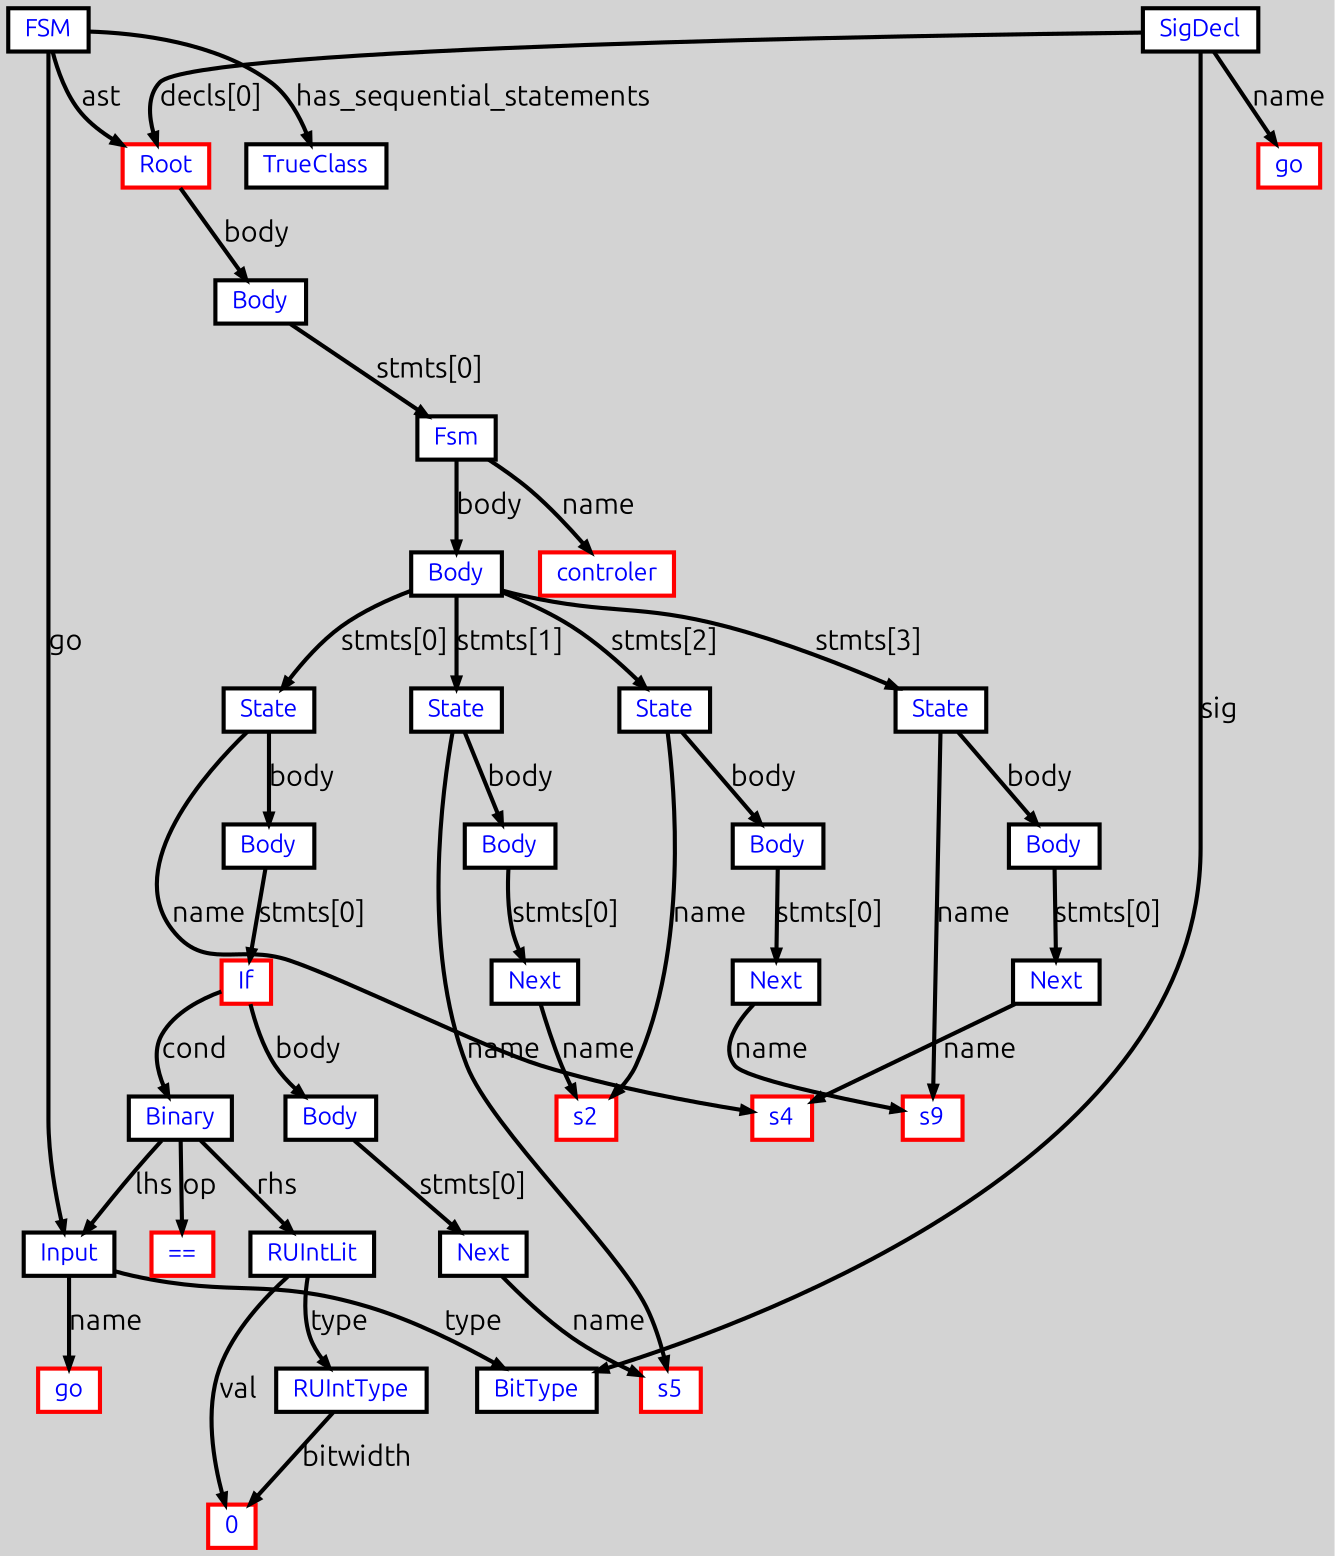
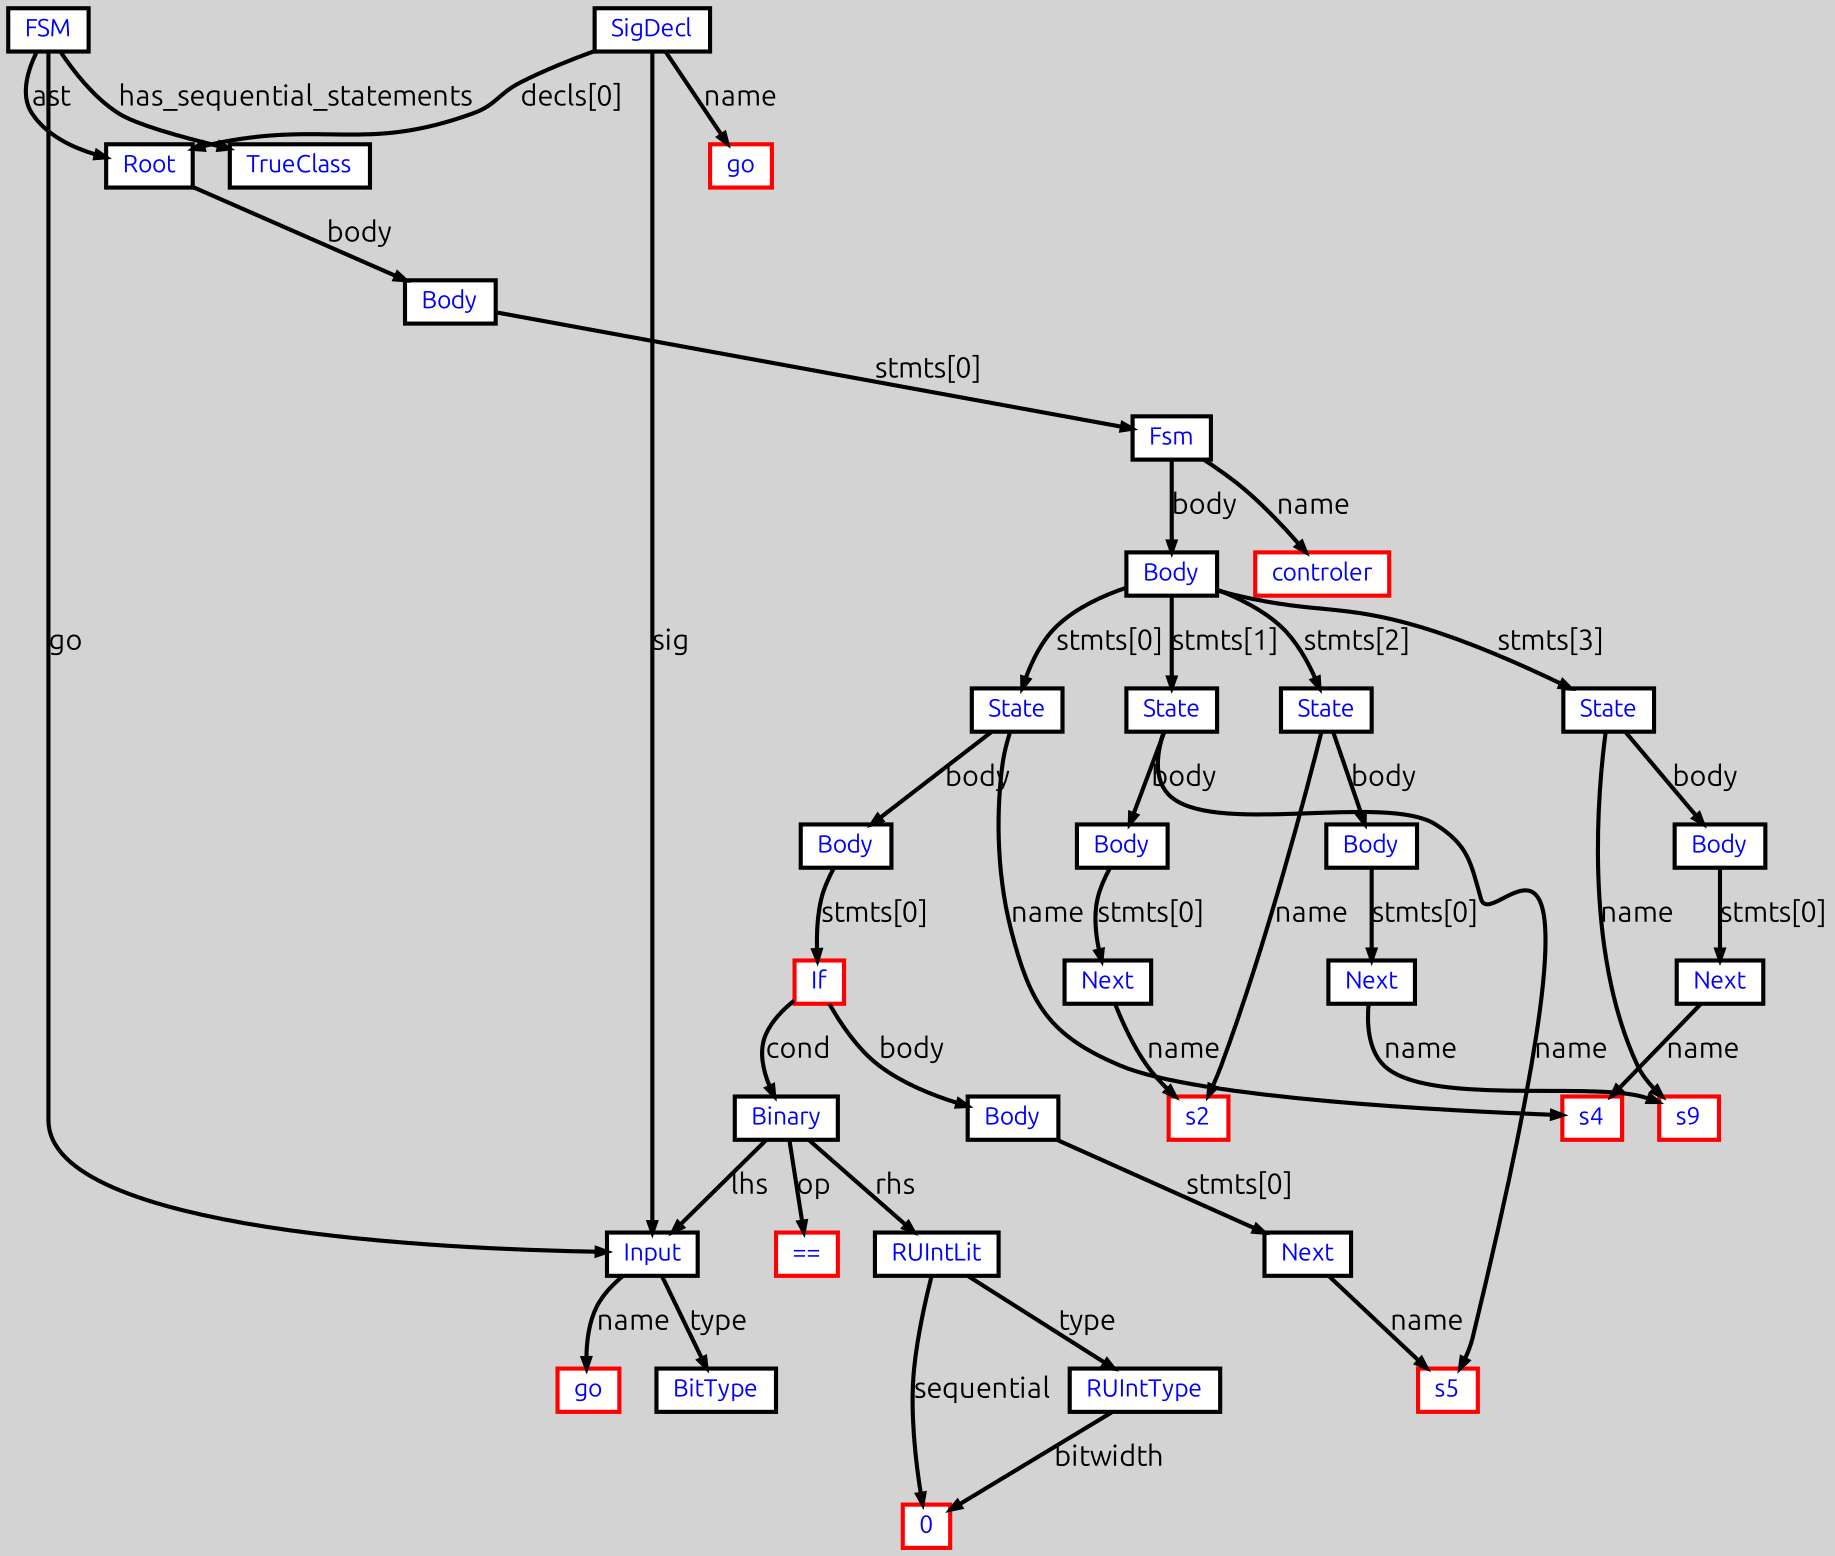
node "Root": color red -> black
edge "SigDecl" -> "BitType": now "SigDecl" -> "Input"
edge "RUIntLit" -> "0": label "val" -> "sequential"
